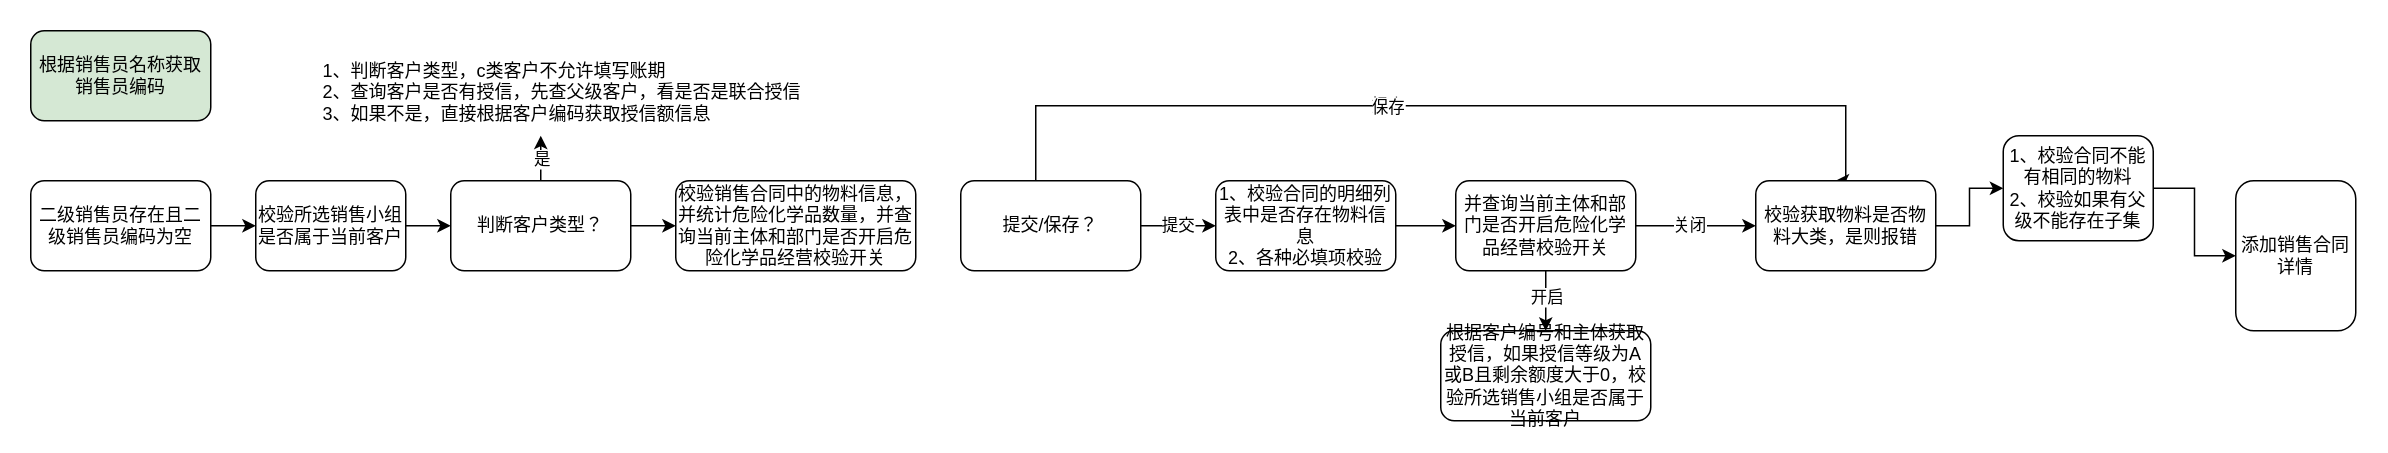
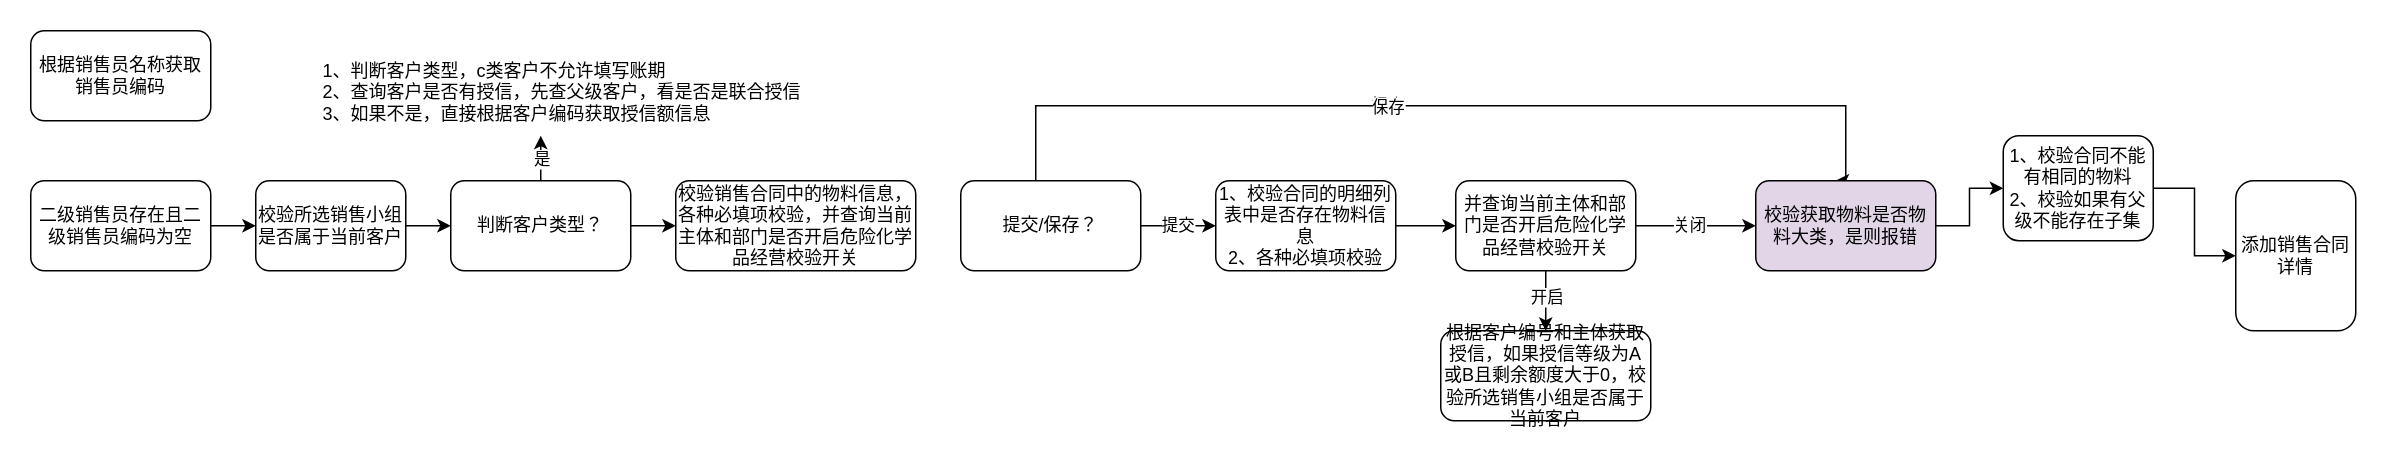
node "根据销售员名称获取销售员编码": fillcolor #d5e8d4 -> #ffffff
node "校验销售合同中的物料信息，并统计危险化学品数量，并查询当前主体和部门是否开启危险化学品经营校验开关": label "校验销售合同中的物料信息，并统计危险化学品数量，并查询当前主体和部门是否开启危险化学品经营校验开关" -> "校验销售合同中的物料信息，各种必填项校验，并查询当前主体和部门是否开启危险化学品经营校验开关"
node "校验获取物料是否物料大类，是则报错": fillcolor #ffffff -> #e1d5e7
